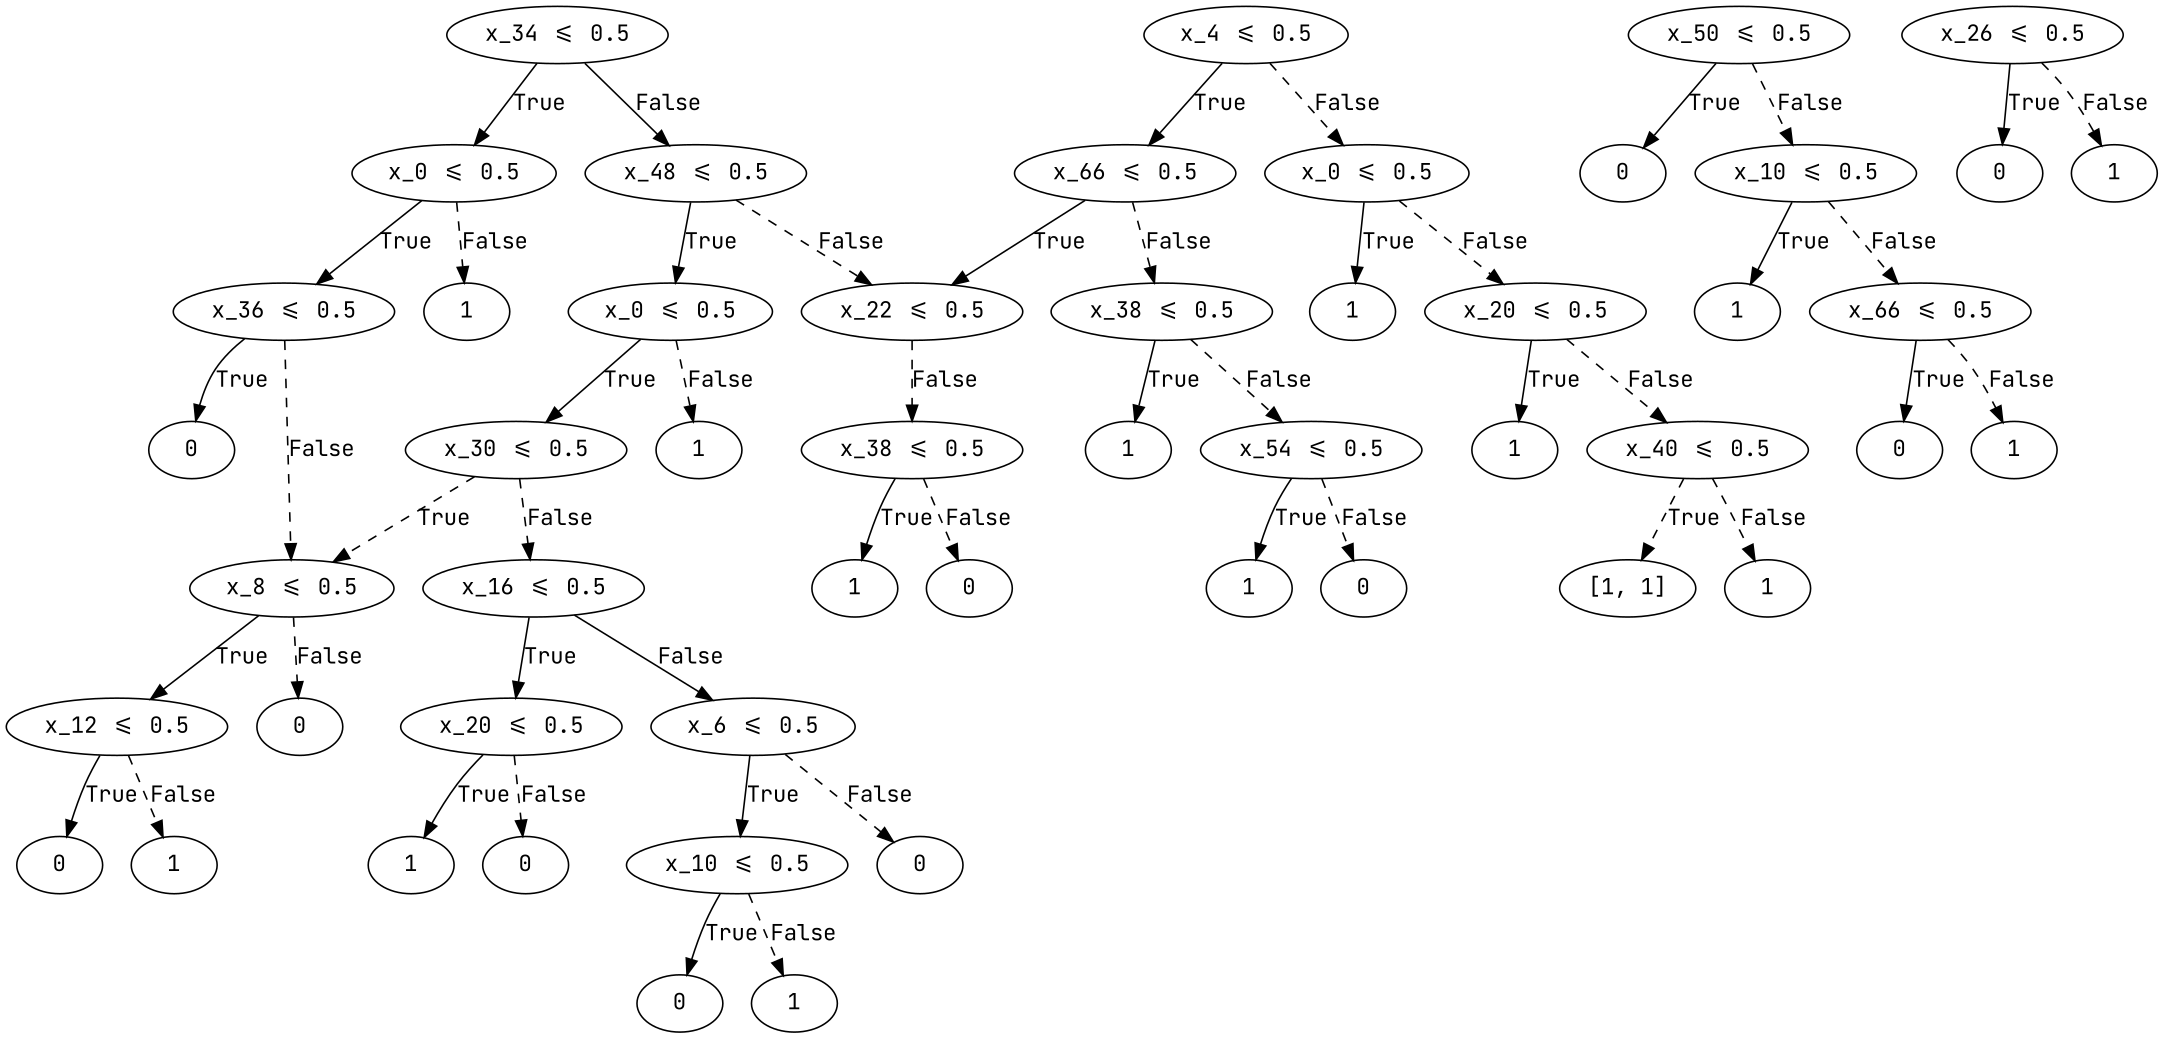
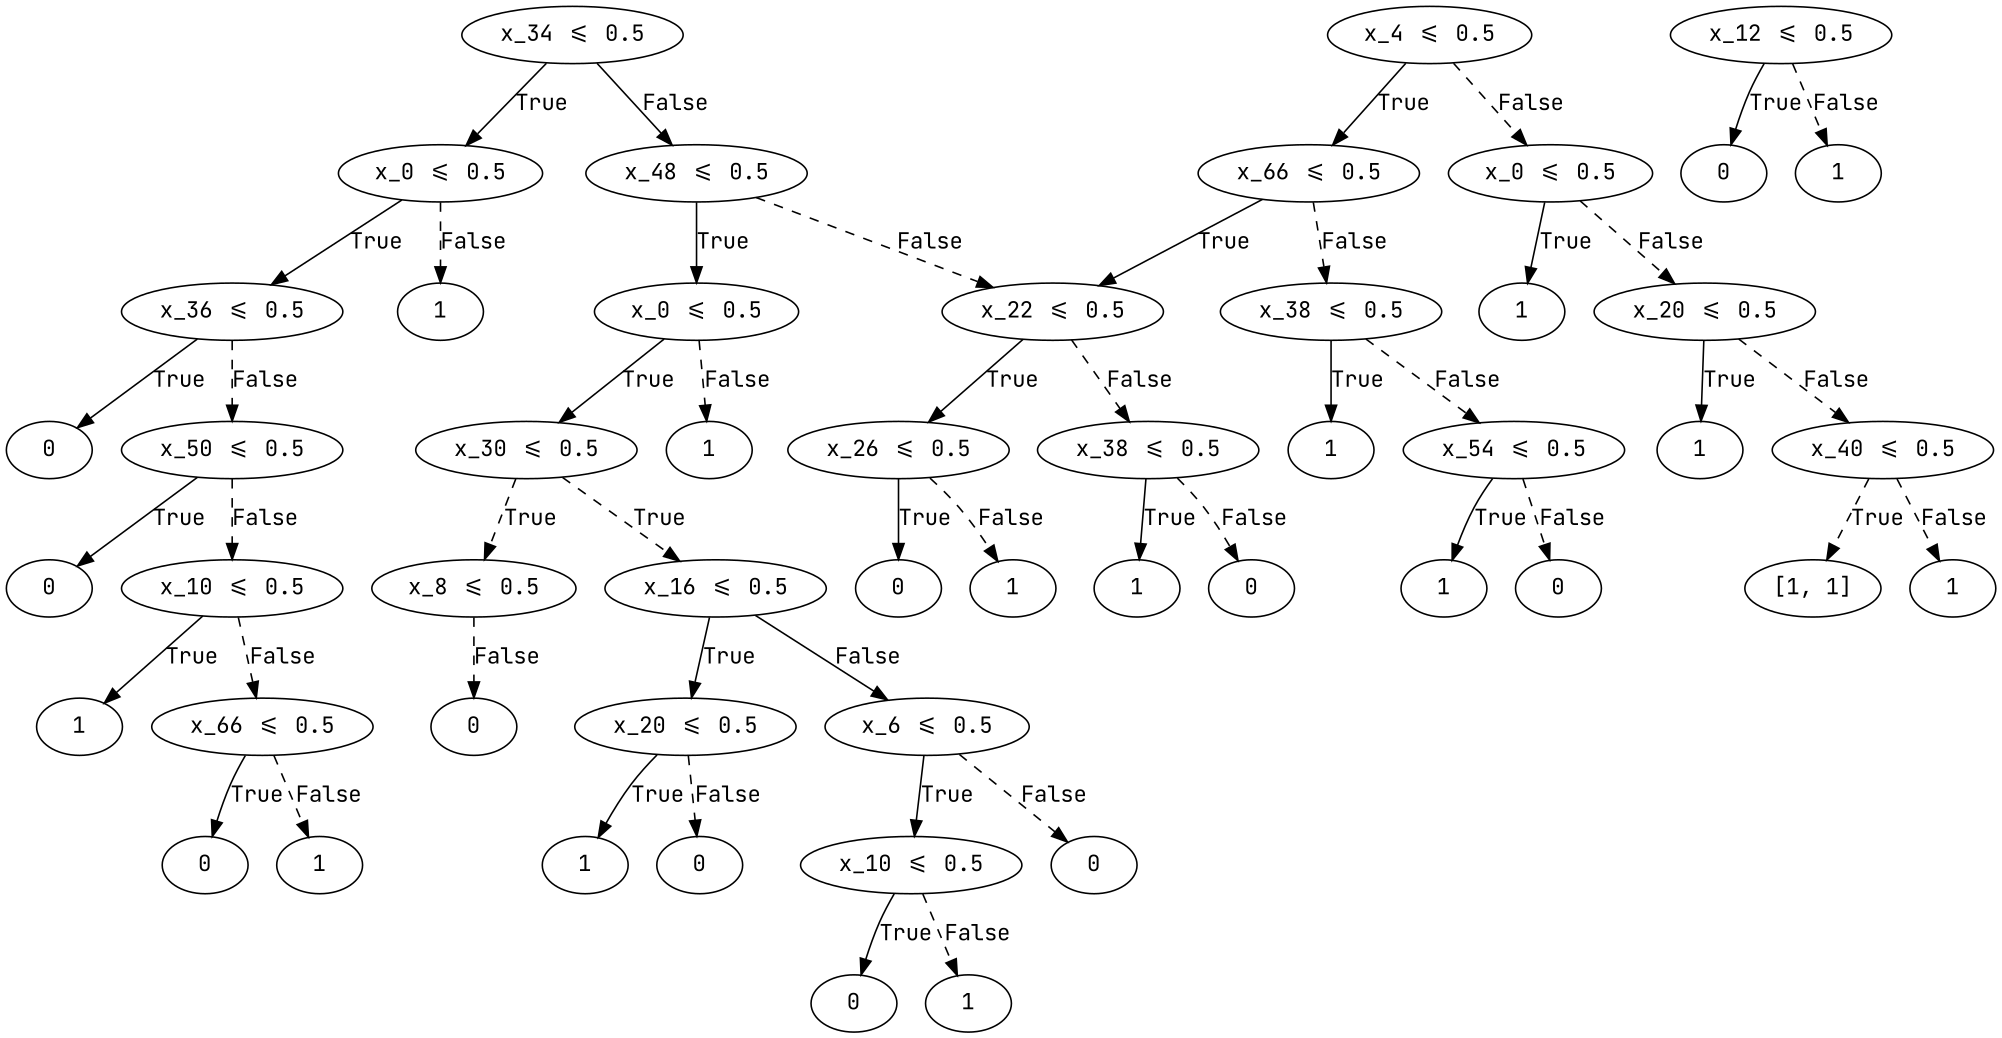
edge "x_22 <= 0.5" -> "x_26 <= 0.5": added, label "True"
edge "x_36 <= 0.5" -> "x_8 <= 0.5": now "x_36 <= 0.5" -> "x_50 <= 0.5"
edge "x_30 <= 0.5" -> "x_16 <= 0.5": label "False" -> "True"
edge "x_8 <= 0.5" -> "x_12 <= 0.5": removed, label "True"
